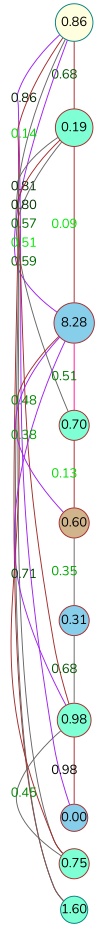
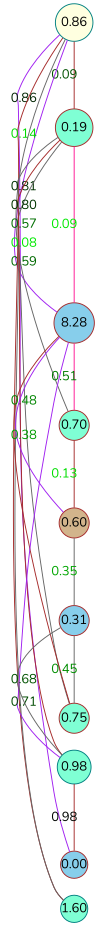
edge "0.86" -- "0.19": label "0.68" -> "0.09"
edge "0.19" -- "8.28": color brown -> deeppink
edge "0.86" -- "0.70": label "0.51" -> "0.08"
node "0.98": color brown -> teal
edge "0.98" -- "0.75": now "0.31" -- "0.75"
